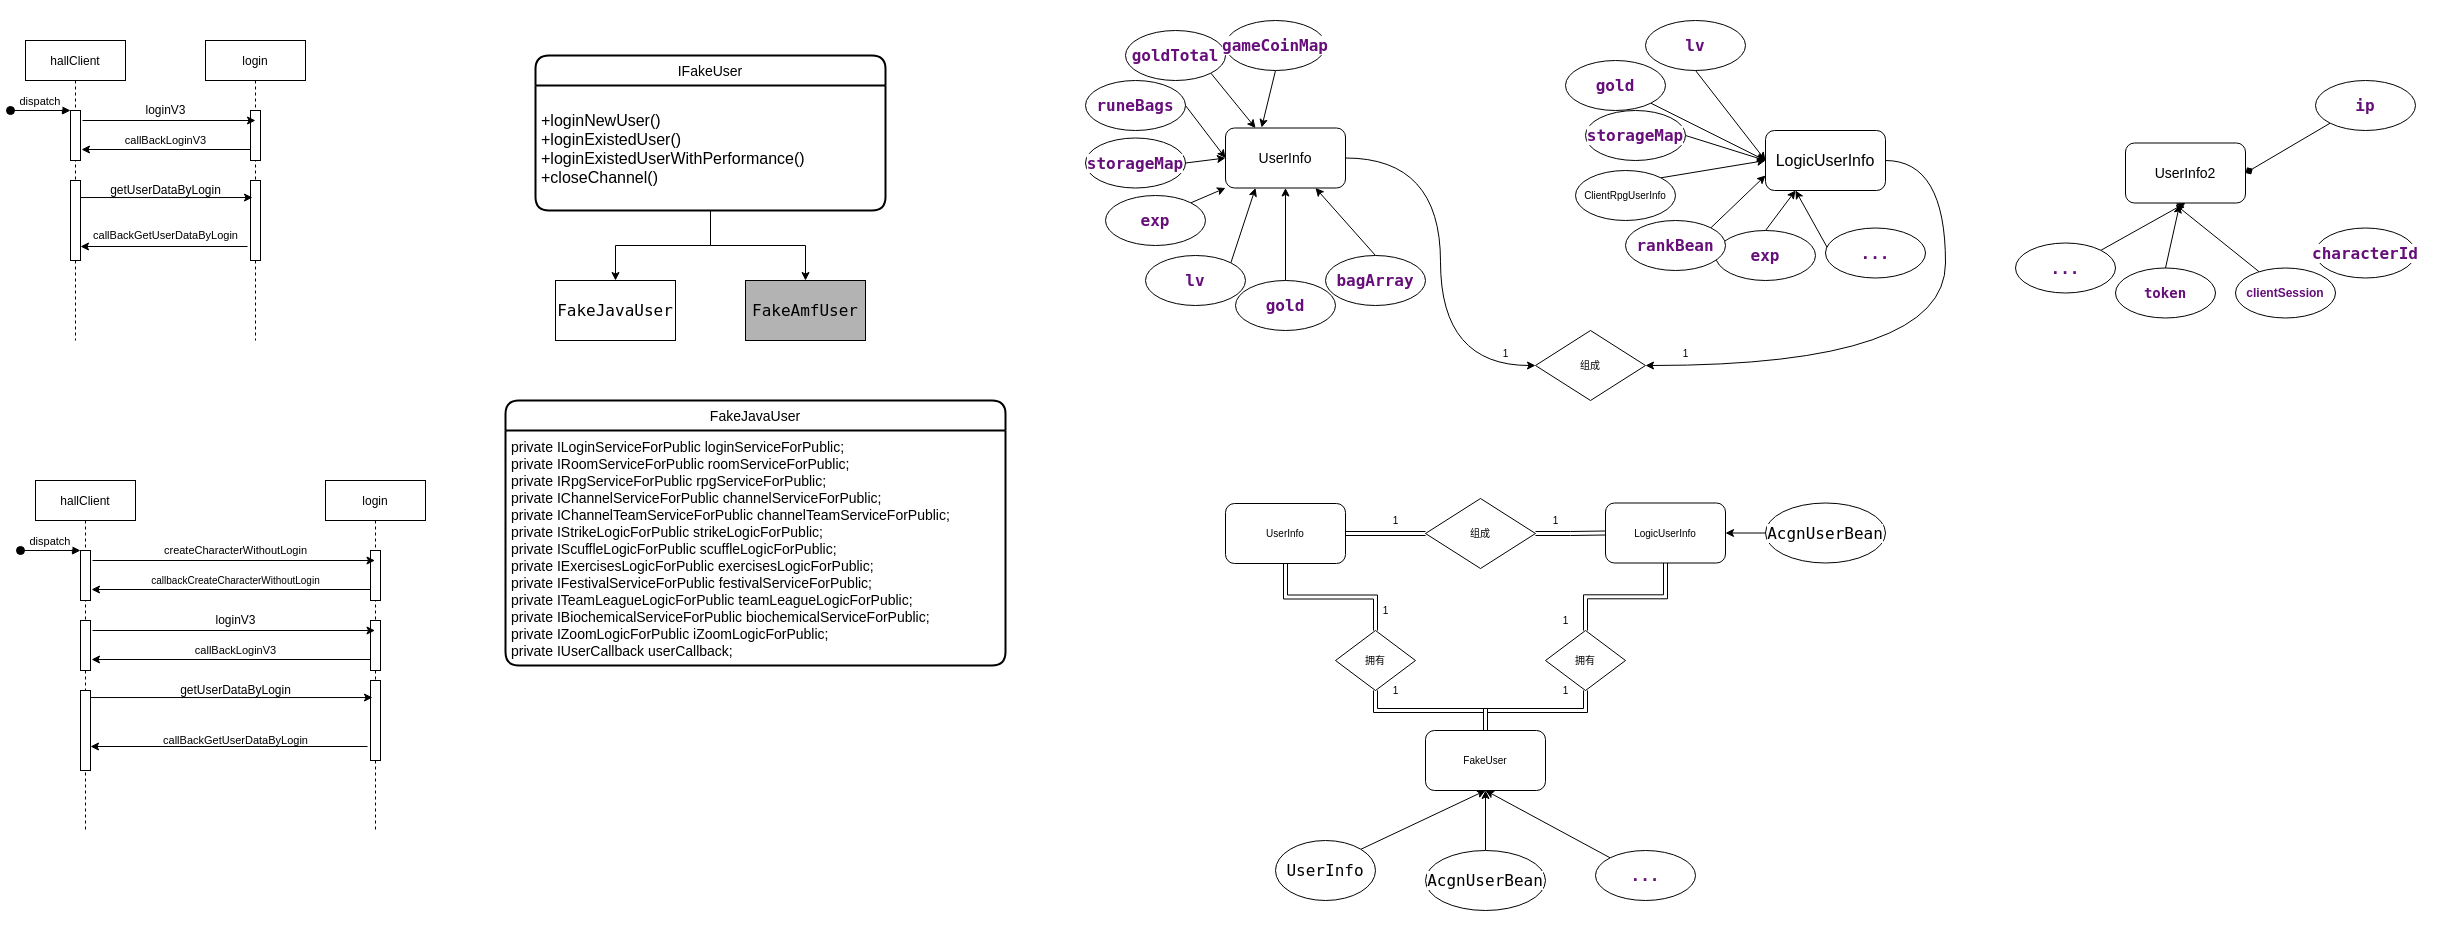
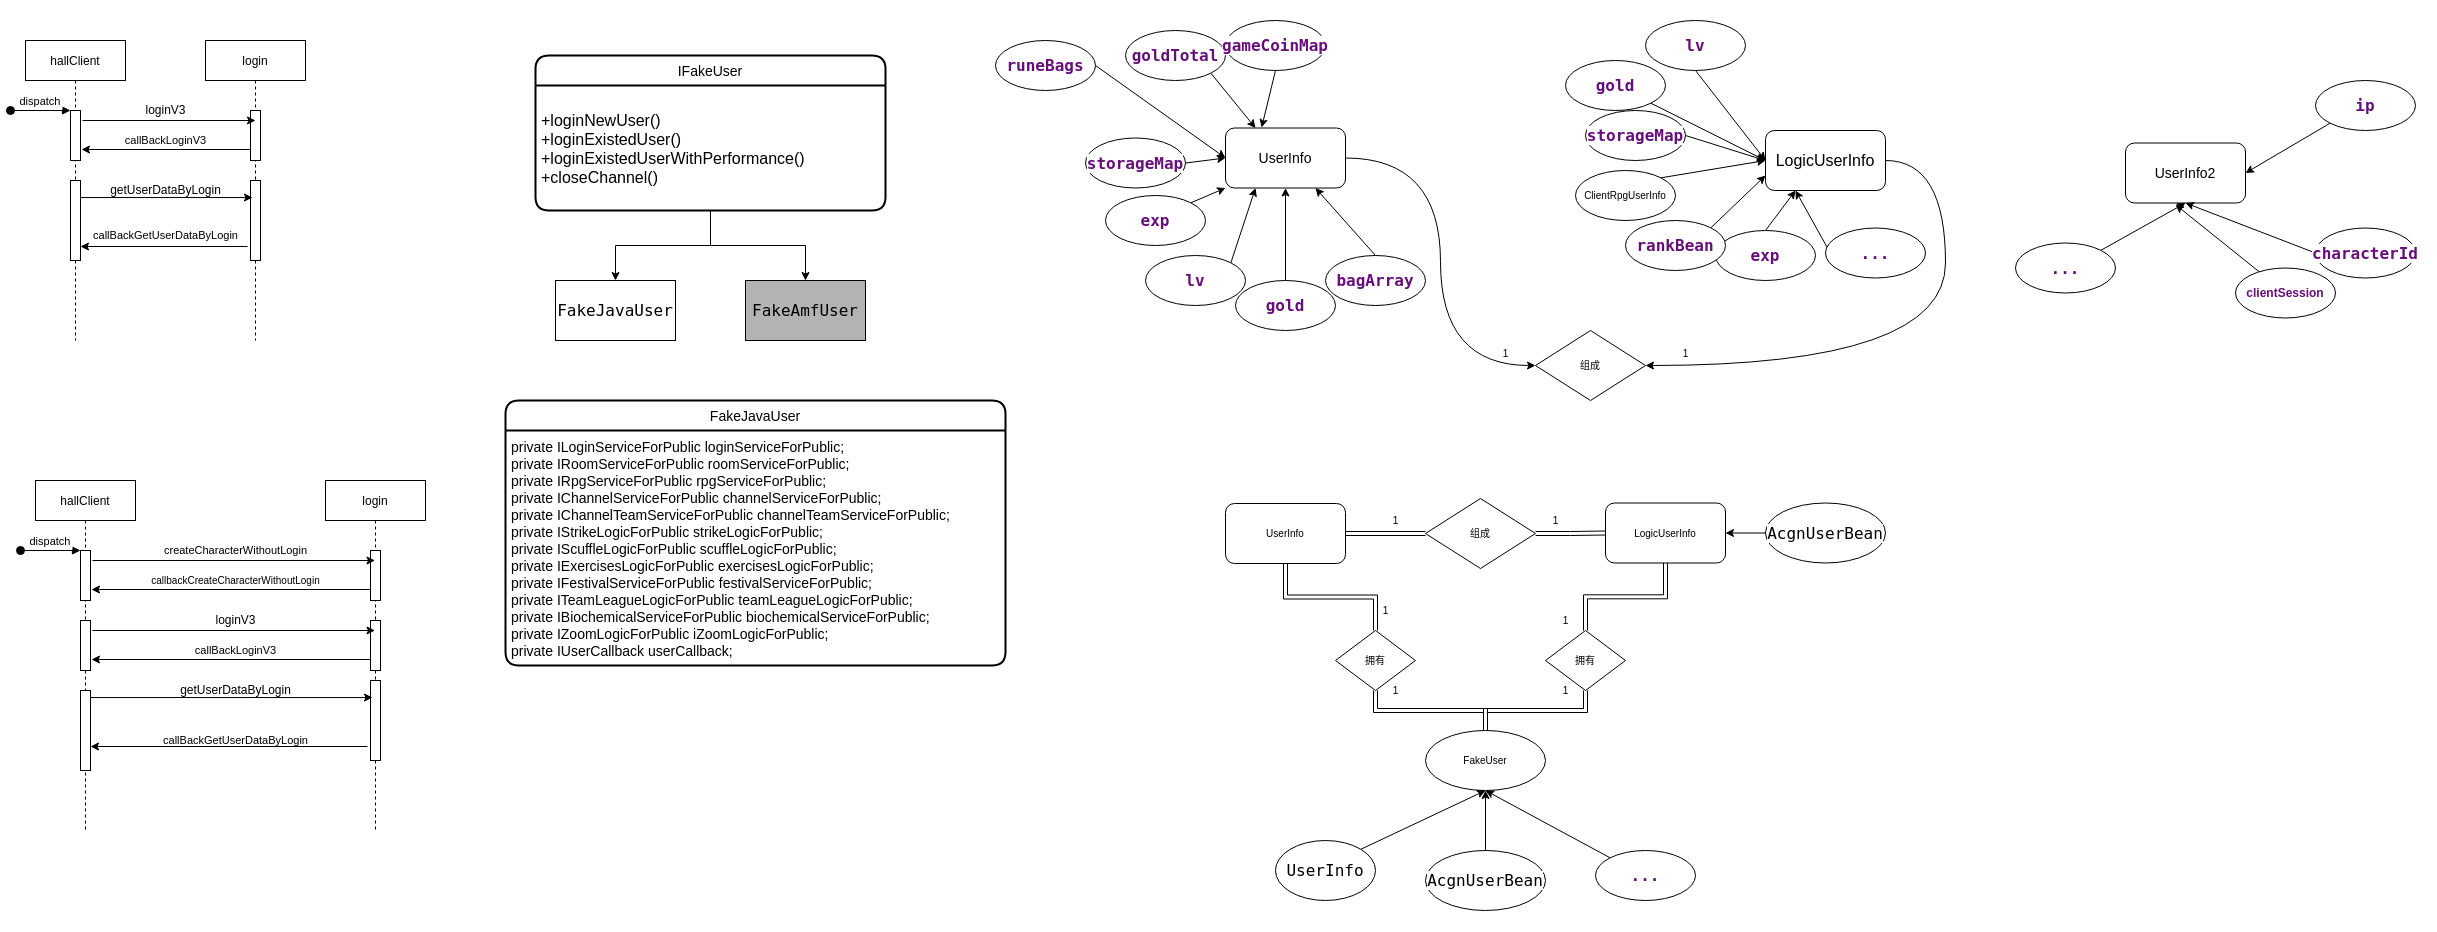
node "runeBags": moved (1136, 106) -> (1046, 66)
edge "ip" -> "UserInfo2": arrowhead diamond -> classic
edge "characterId" -> "UserInfo2": added
edge "token" -> "UserInfo2": removed
node "token": removed
node "FakeUser": shape rounded rectangle -> ellipse
